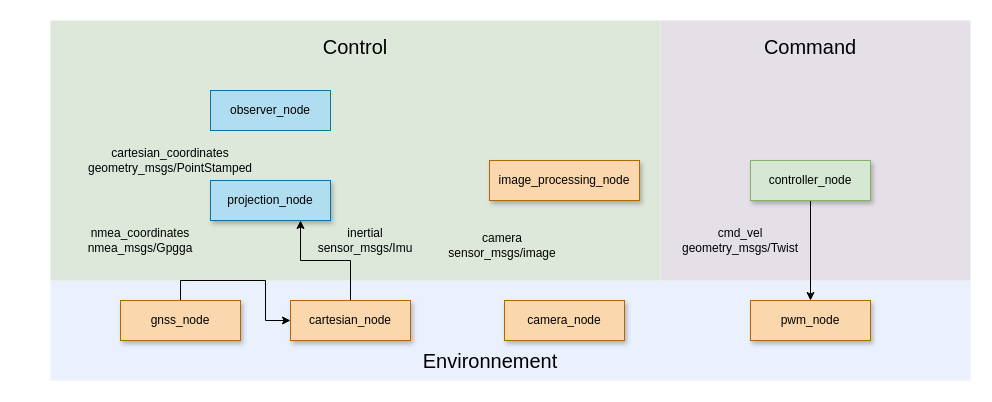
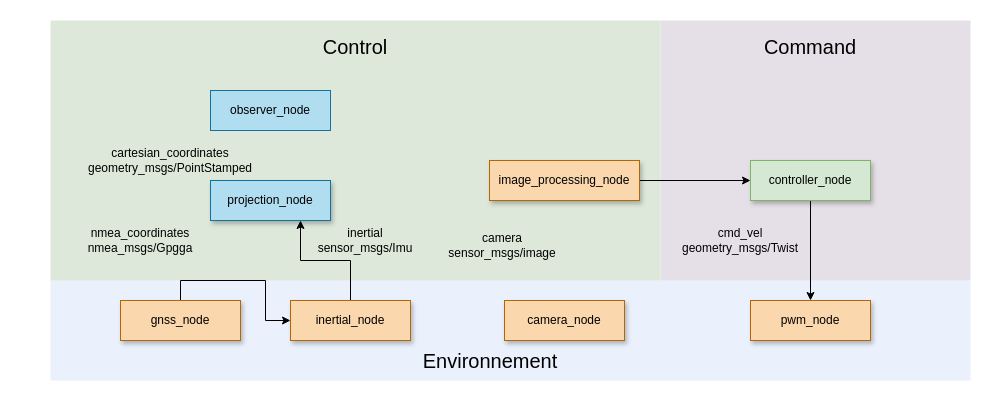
edge "image_processing_node" -> "controller_node": added
node "cartesian_node": label "cartesian_node" -> "inertial_node"
